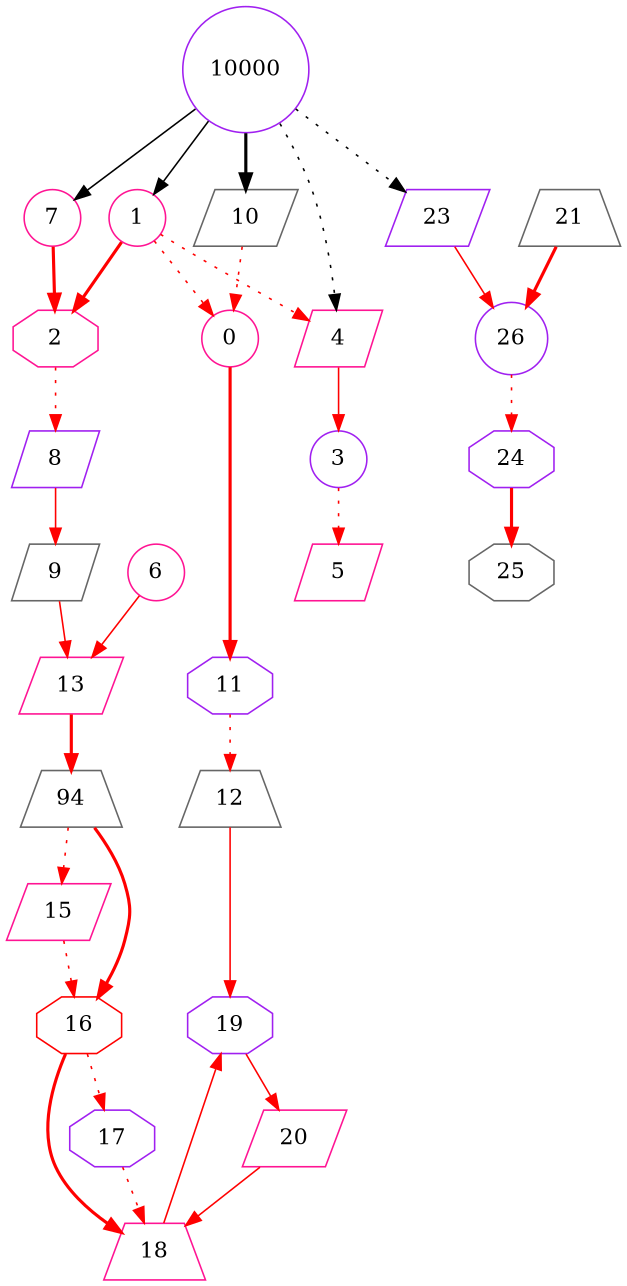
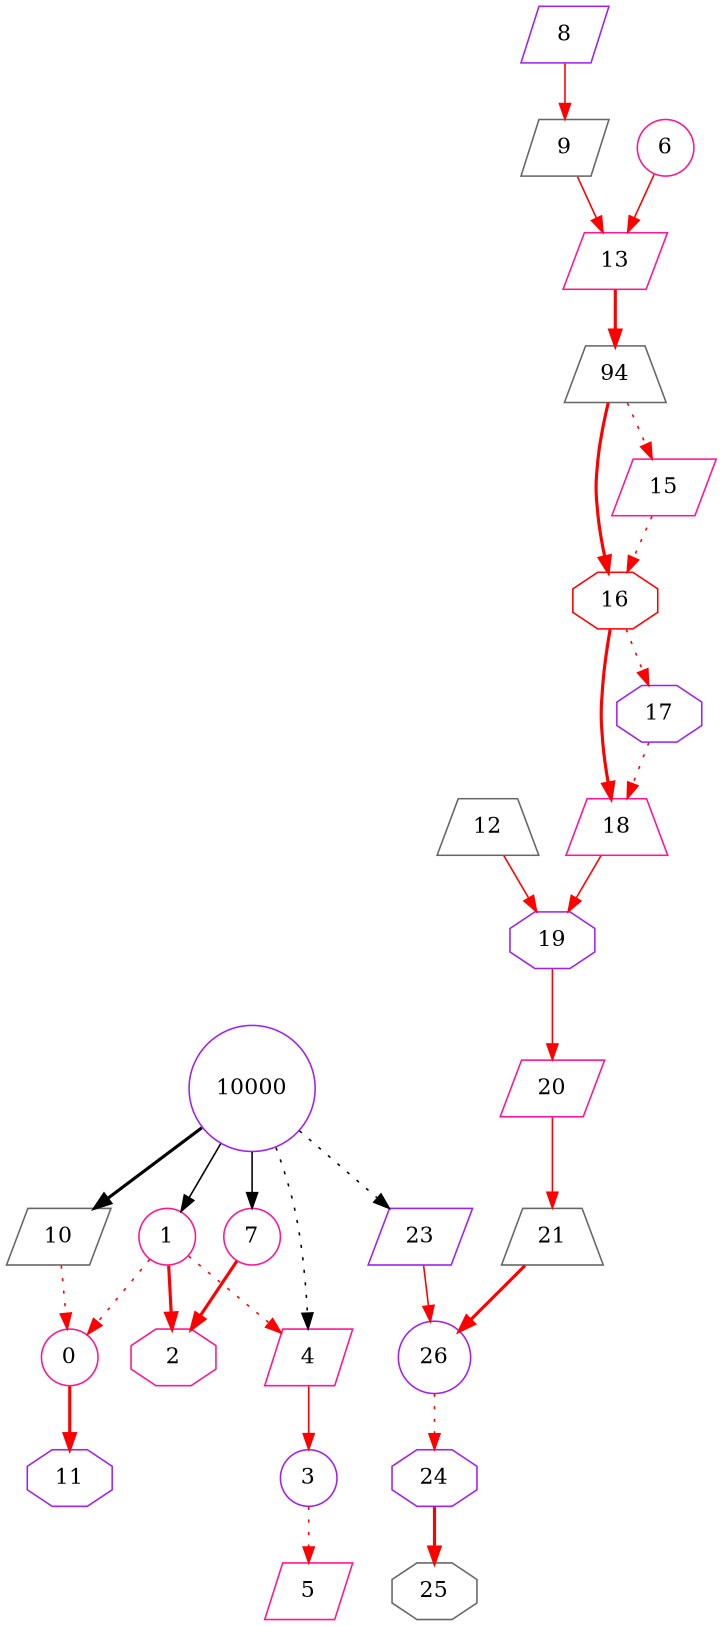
edge "2" -> "8": removed
edge "11" -> "12": removed
edge "20" -> "18": now "20" -> "21"
